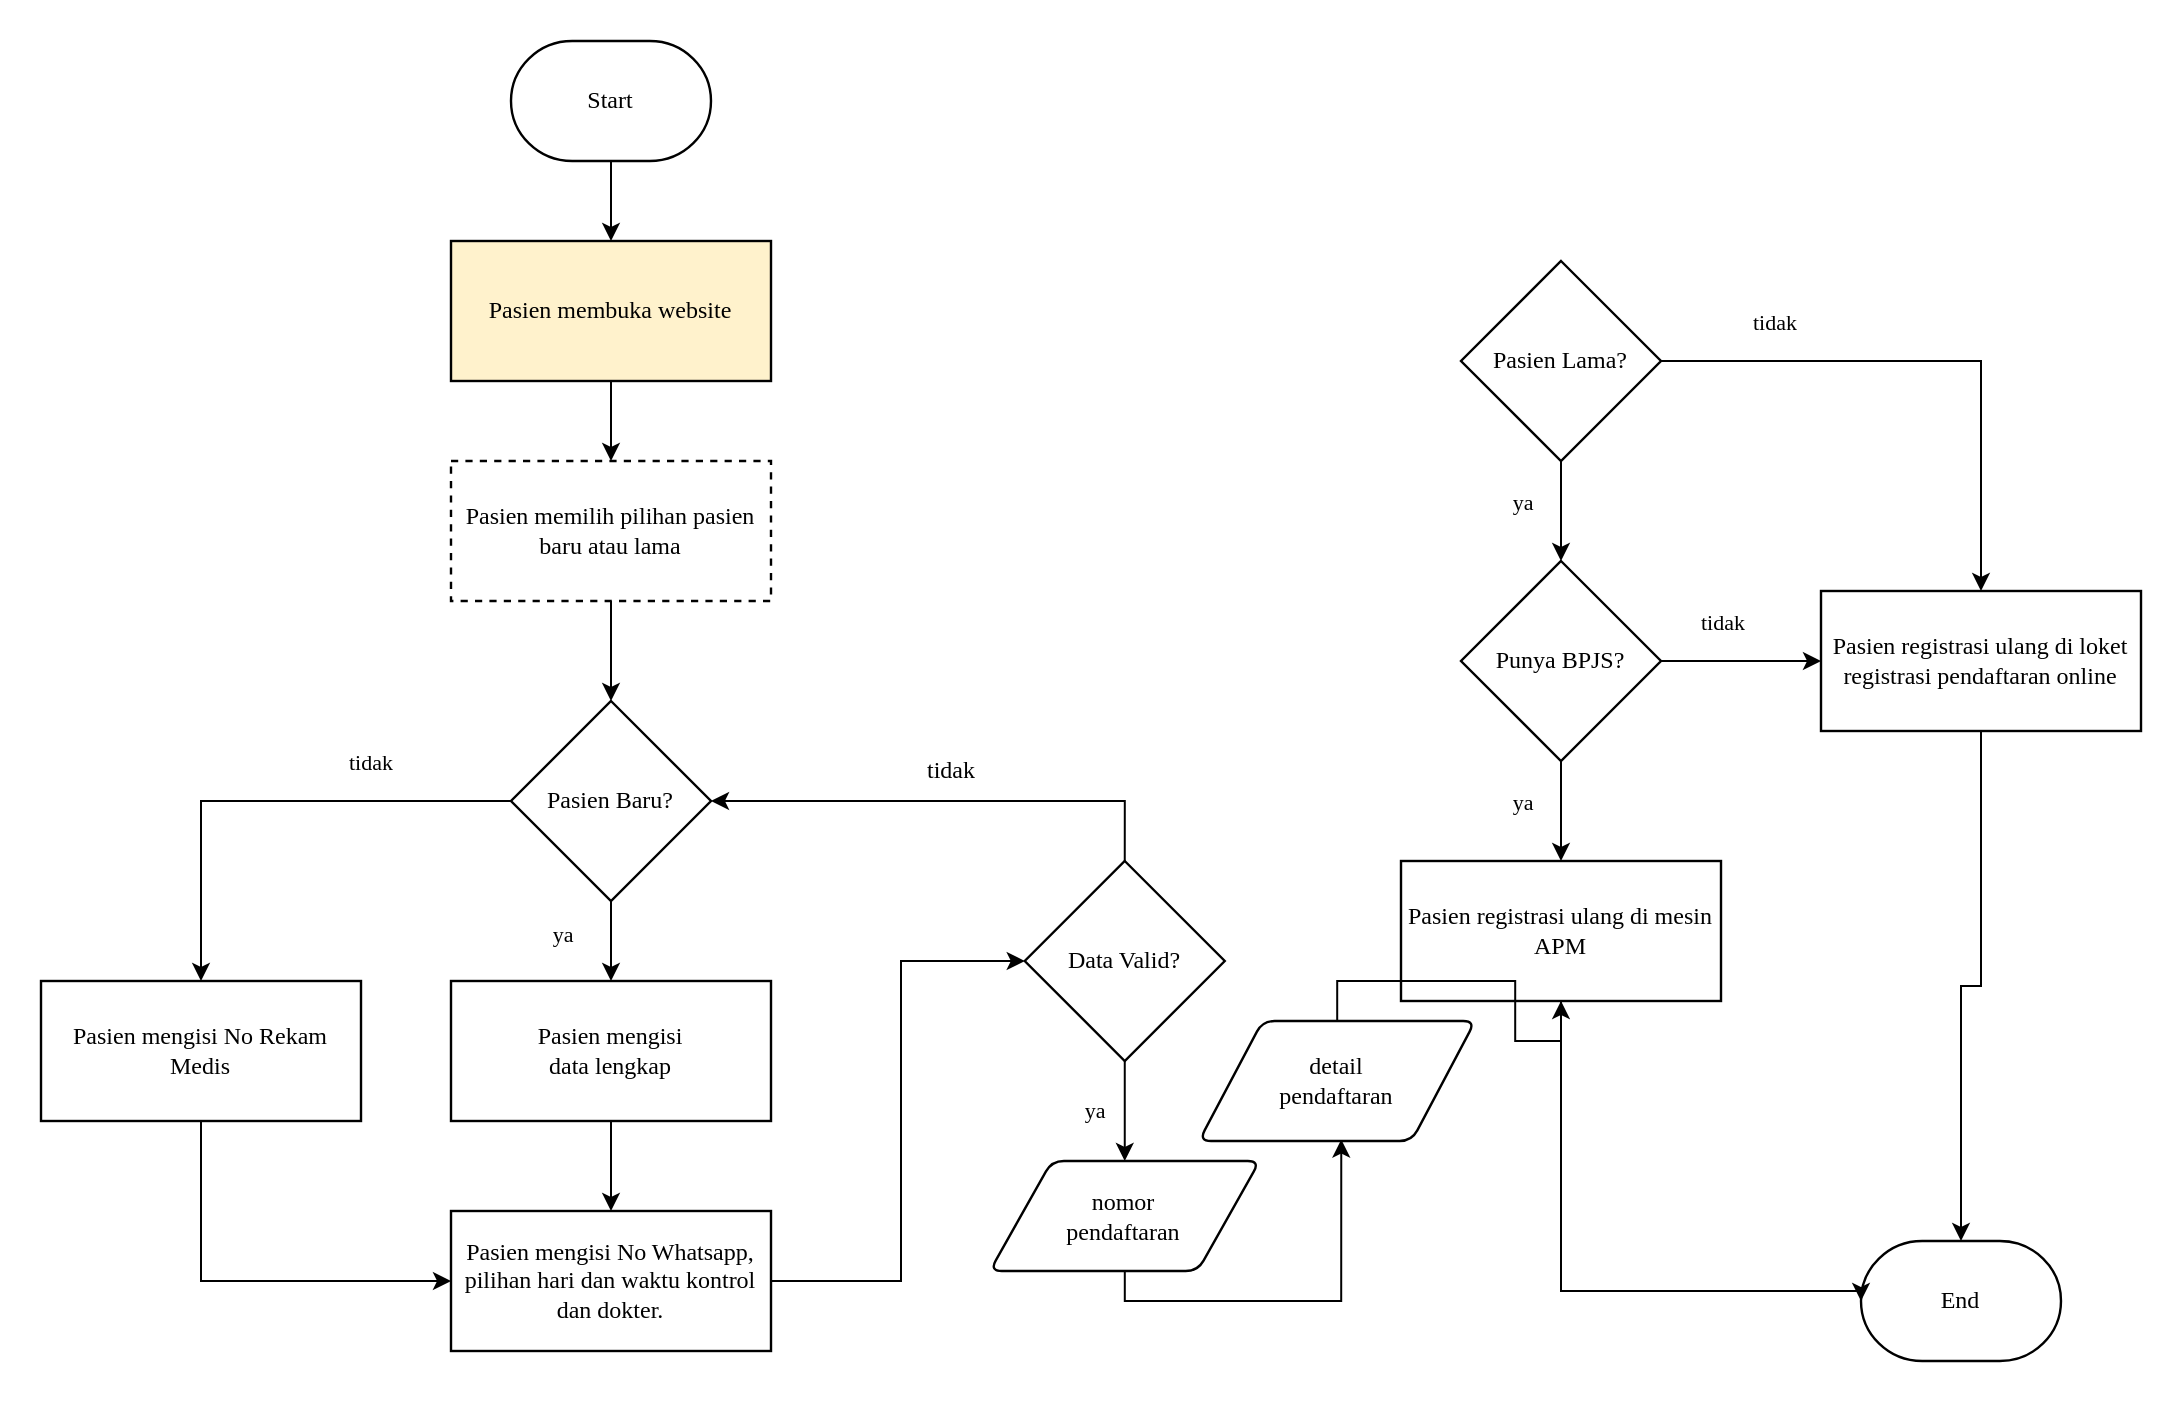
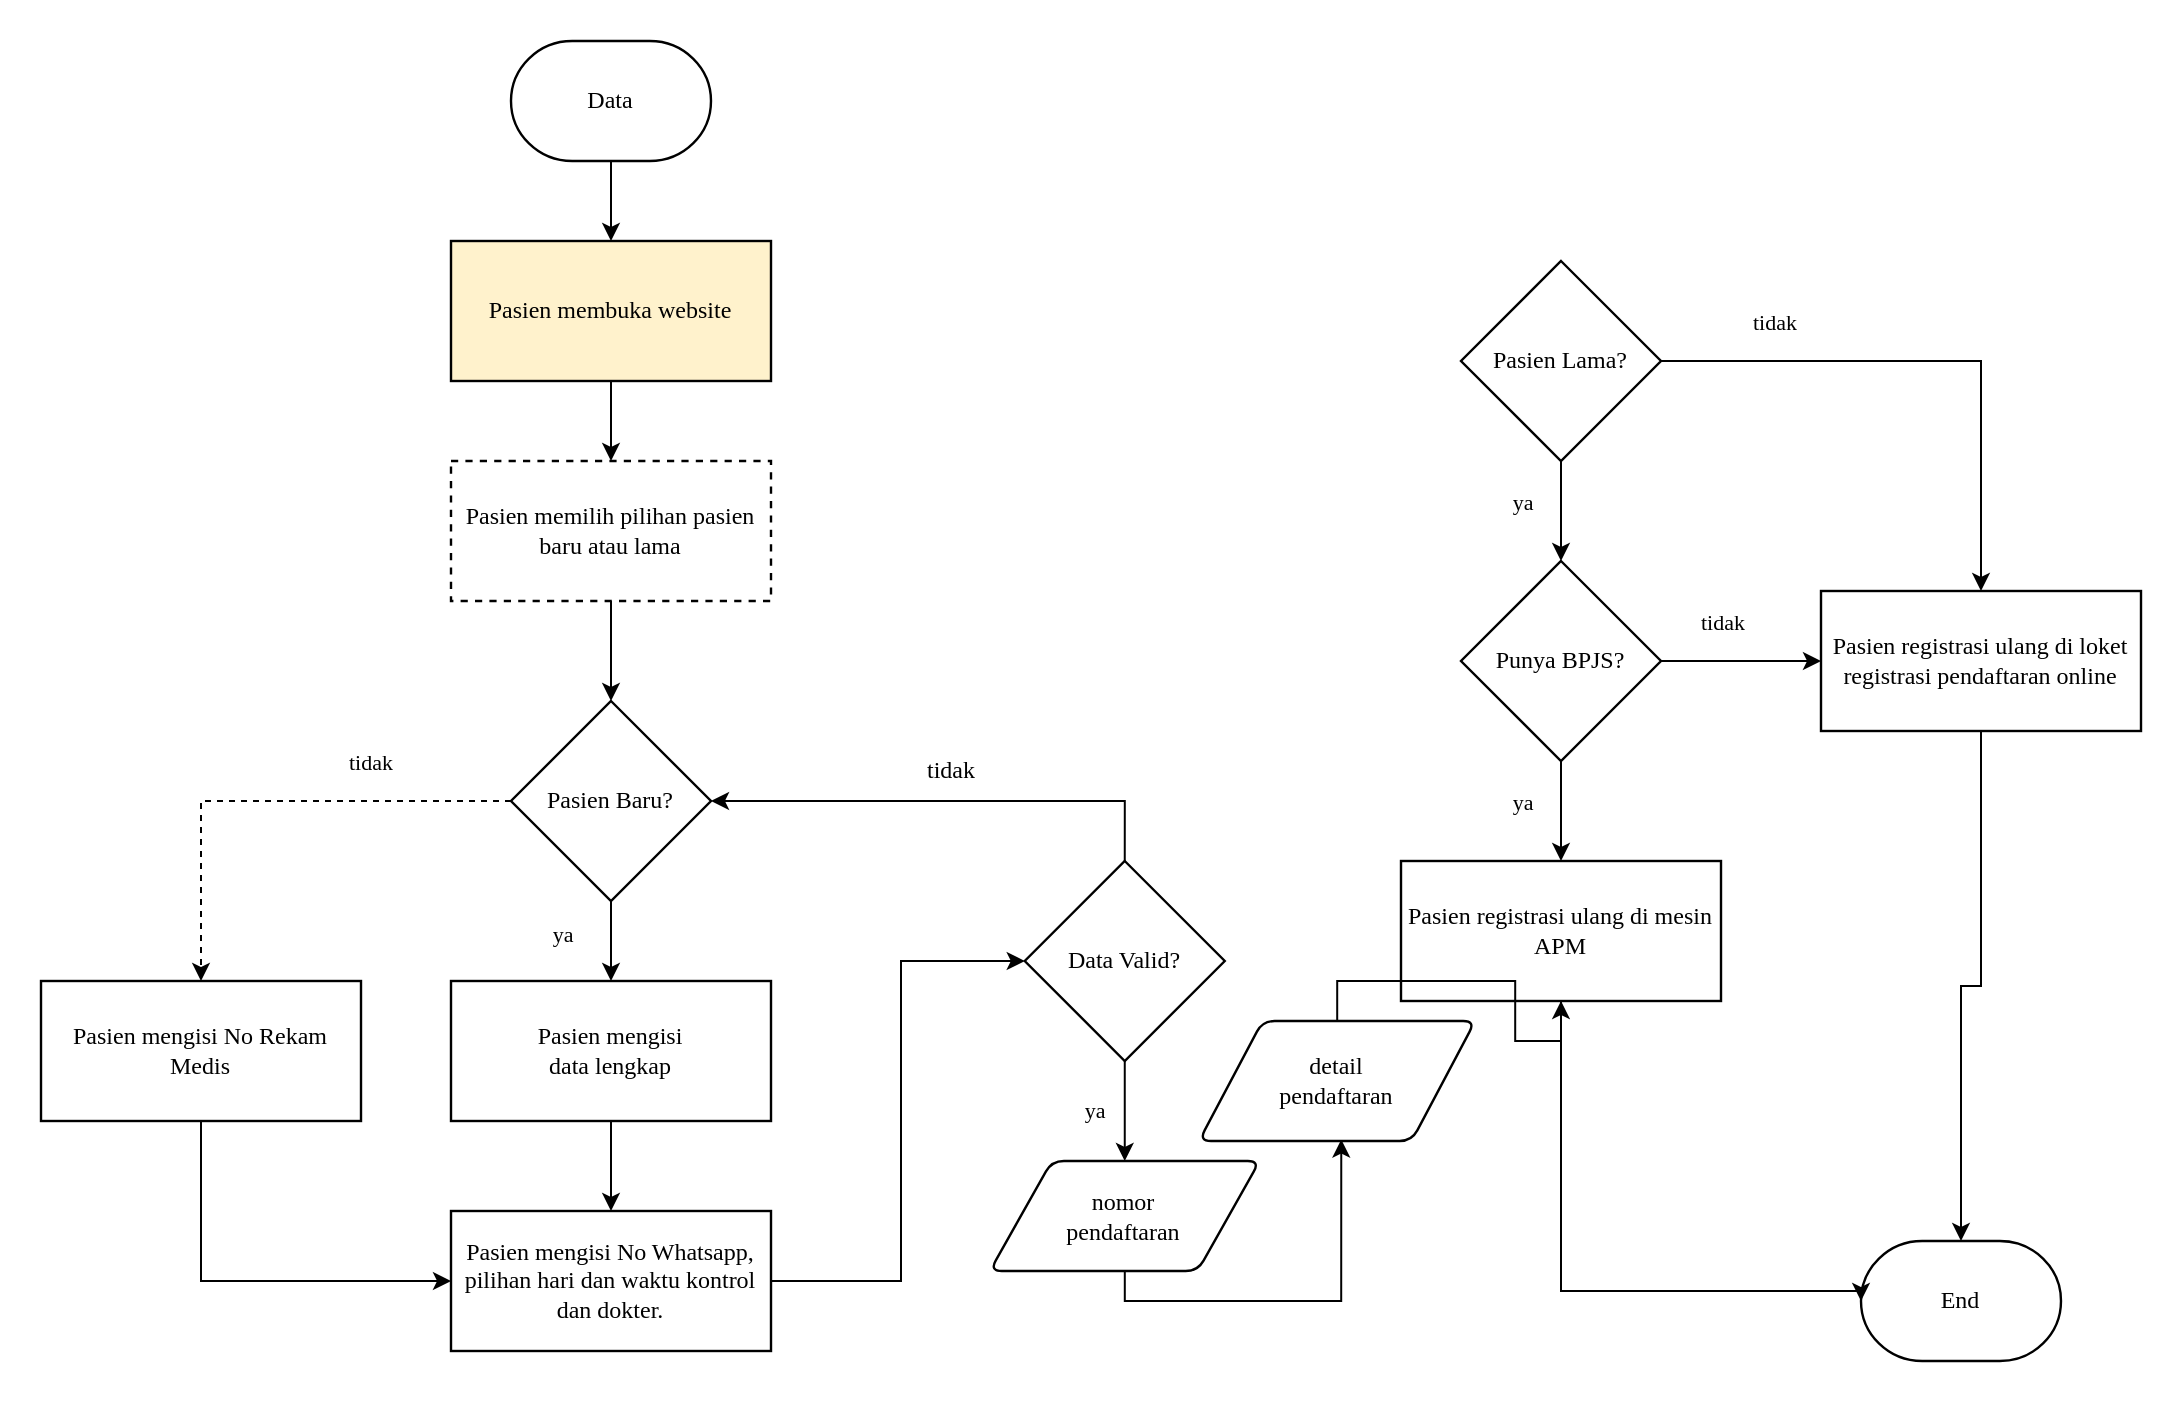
node "Start": label "Start" -> "Data"
edge "Pasien Baru?" -> "Pasien mengisi No Rekam Medis": style solid -> dashed
